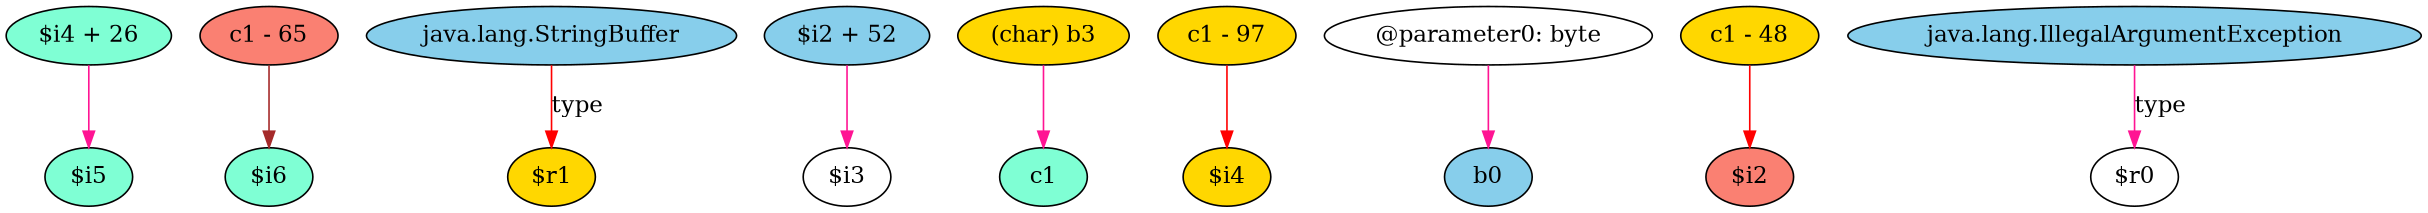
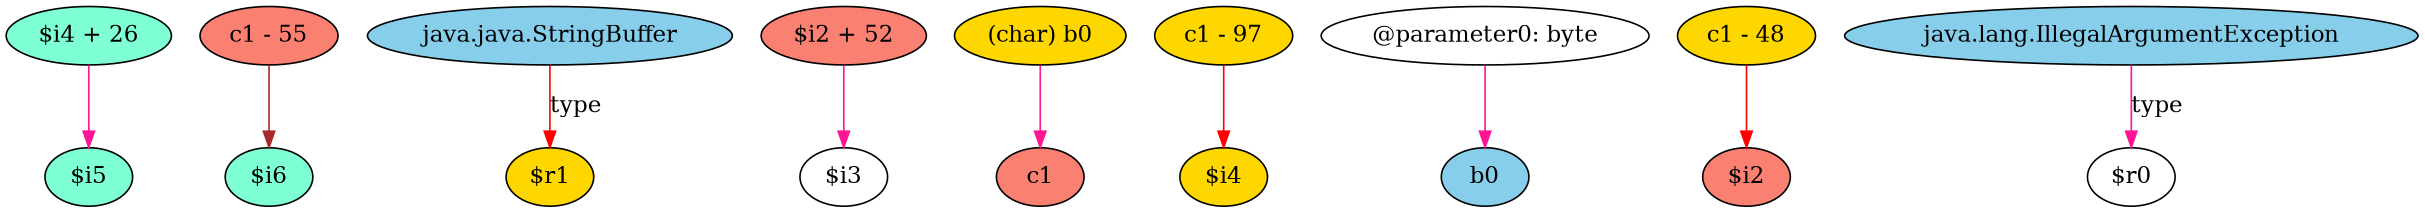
node "c1 - 65": label "c1 - 65" -> "c1 - 55"
node "java.lang.StringBuffer": label "java.lang.StringBuffer" -> "java.java.StringBuffer"
node "$i2 + 52": fillcolor skyblue -> salmon
node "(char) b3": label "(char) b3" -> "(char) b0"
node "c1": fillcolor aquamarine -> salmon
